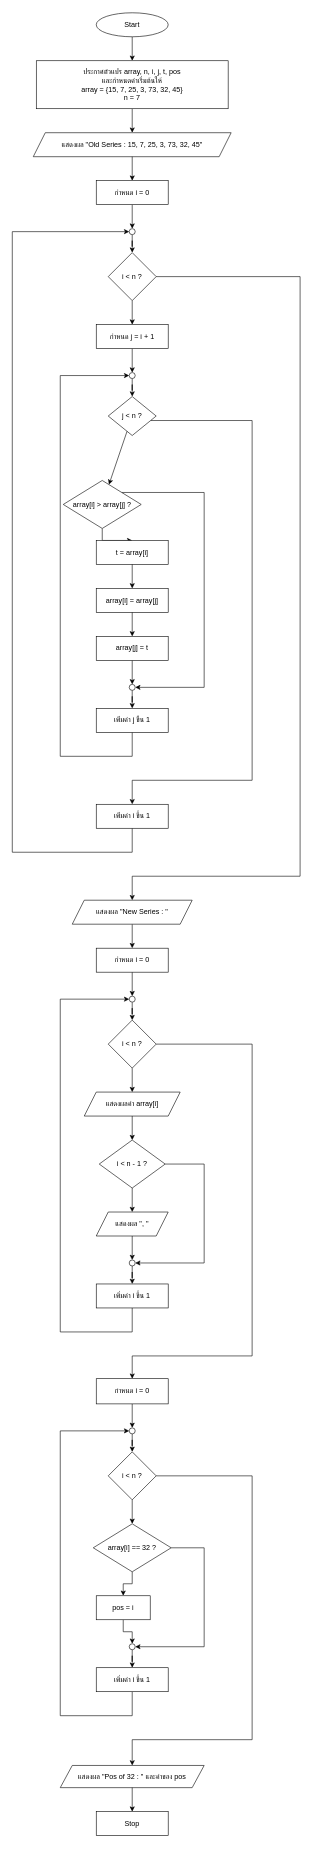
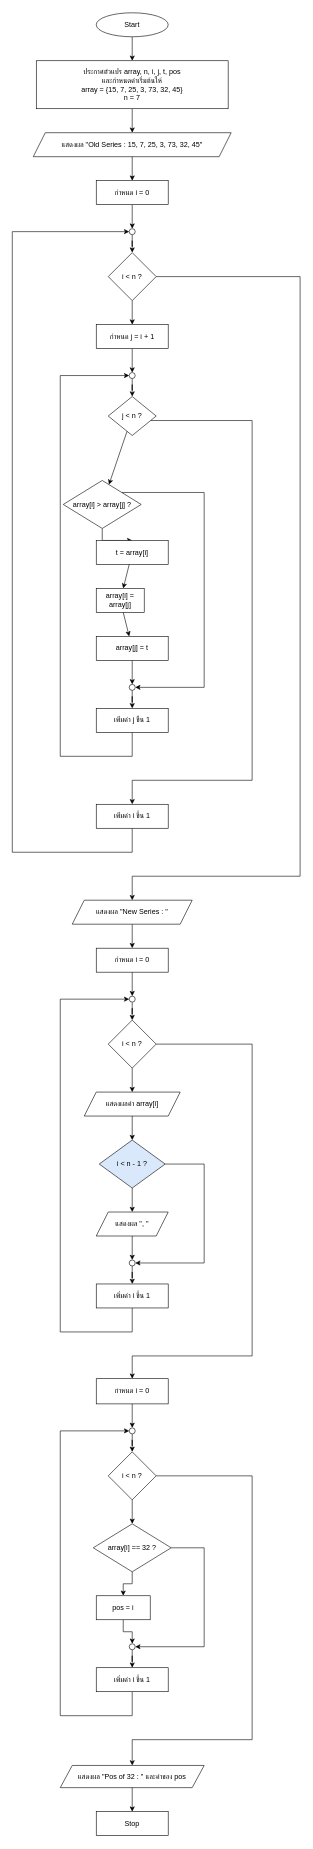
node "array[i] = array[j]": size 72x24 -> 48x24
node "i < n - 1 ?": fillcolor #ffffff -> #dae8fc
